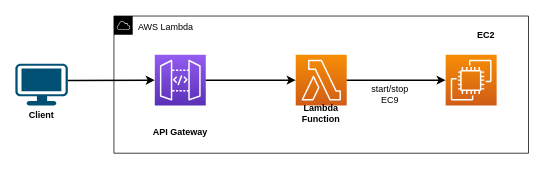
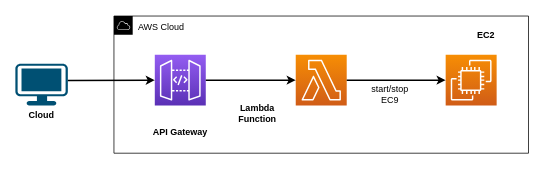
node "AWS Lambda": label "AWS Lambda" -> "AWS Cloud"
node "Lambda Function": moved (321, 114) -> (258, 114)
node "Client": label "Client" -> "Cloud"
